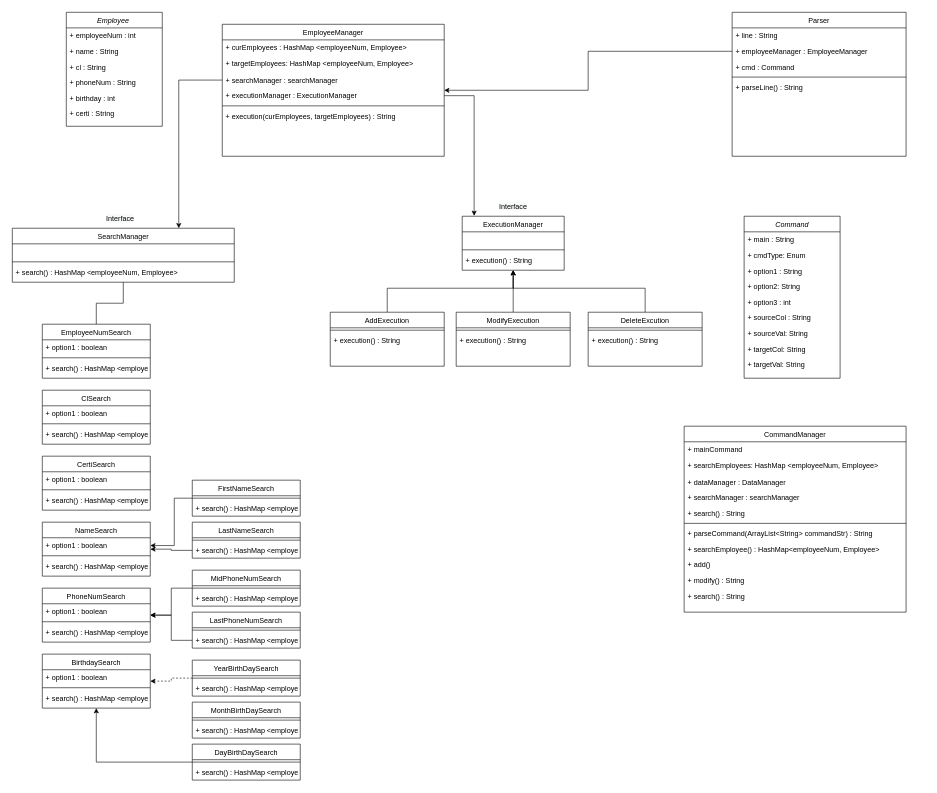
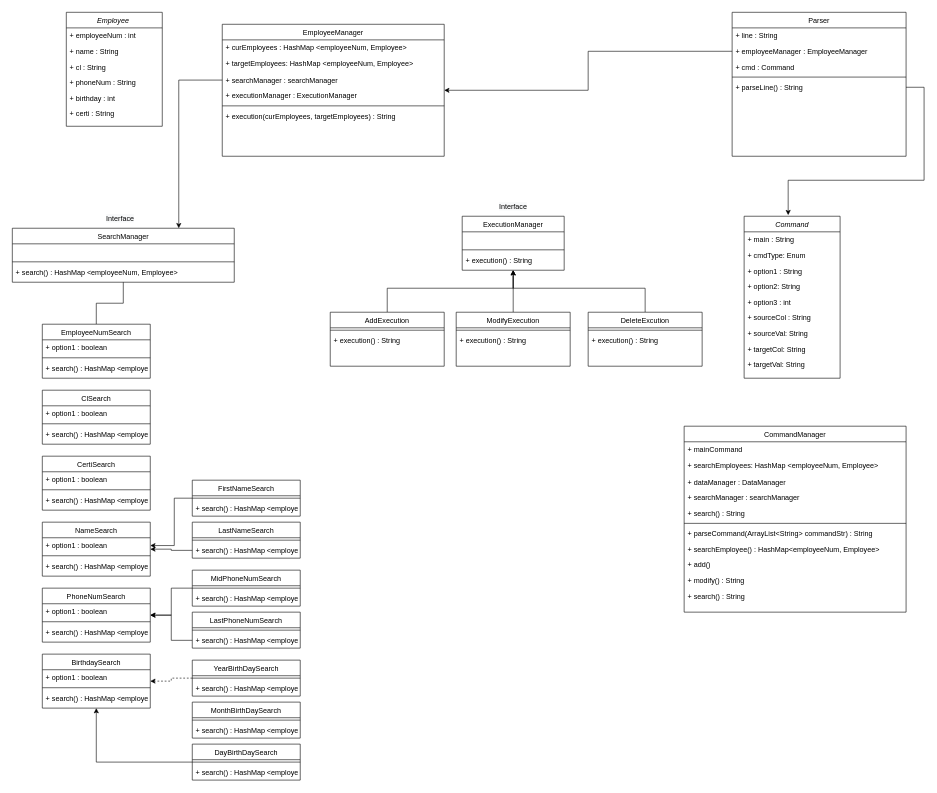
edge "+ parseLine() : String" -> "Command": added
edge "+ executionManager : ExecutionManager" -> "ExecutionManager": removed
